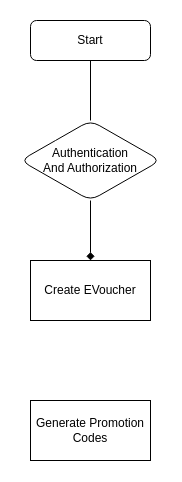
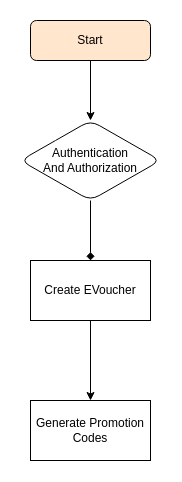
node "Start": fillcolor #ffffff -> #ffe6cc
edge "Start" -- "Authentication And Authorization": arrowhead none -> classic
edge "Create EVoucher" -> "Generate Promotion Codes": added
